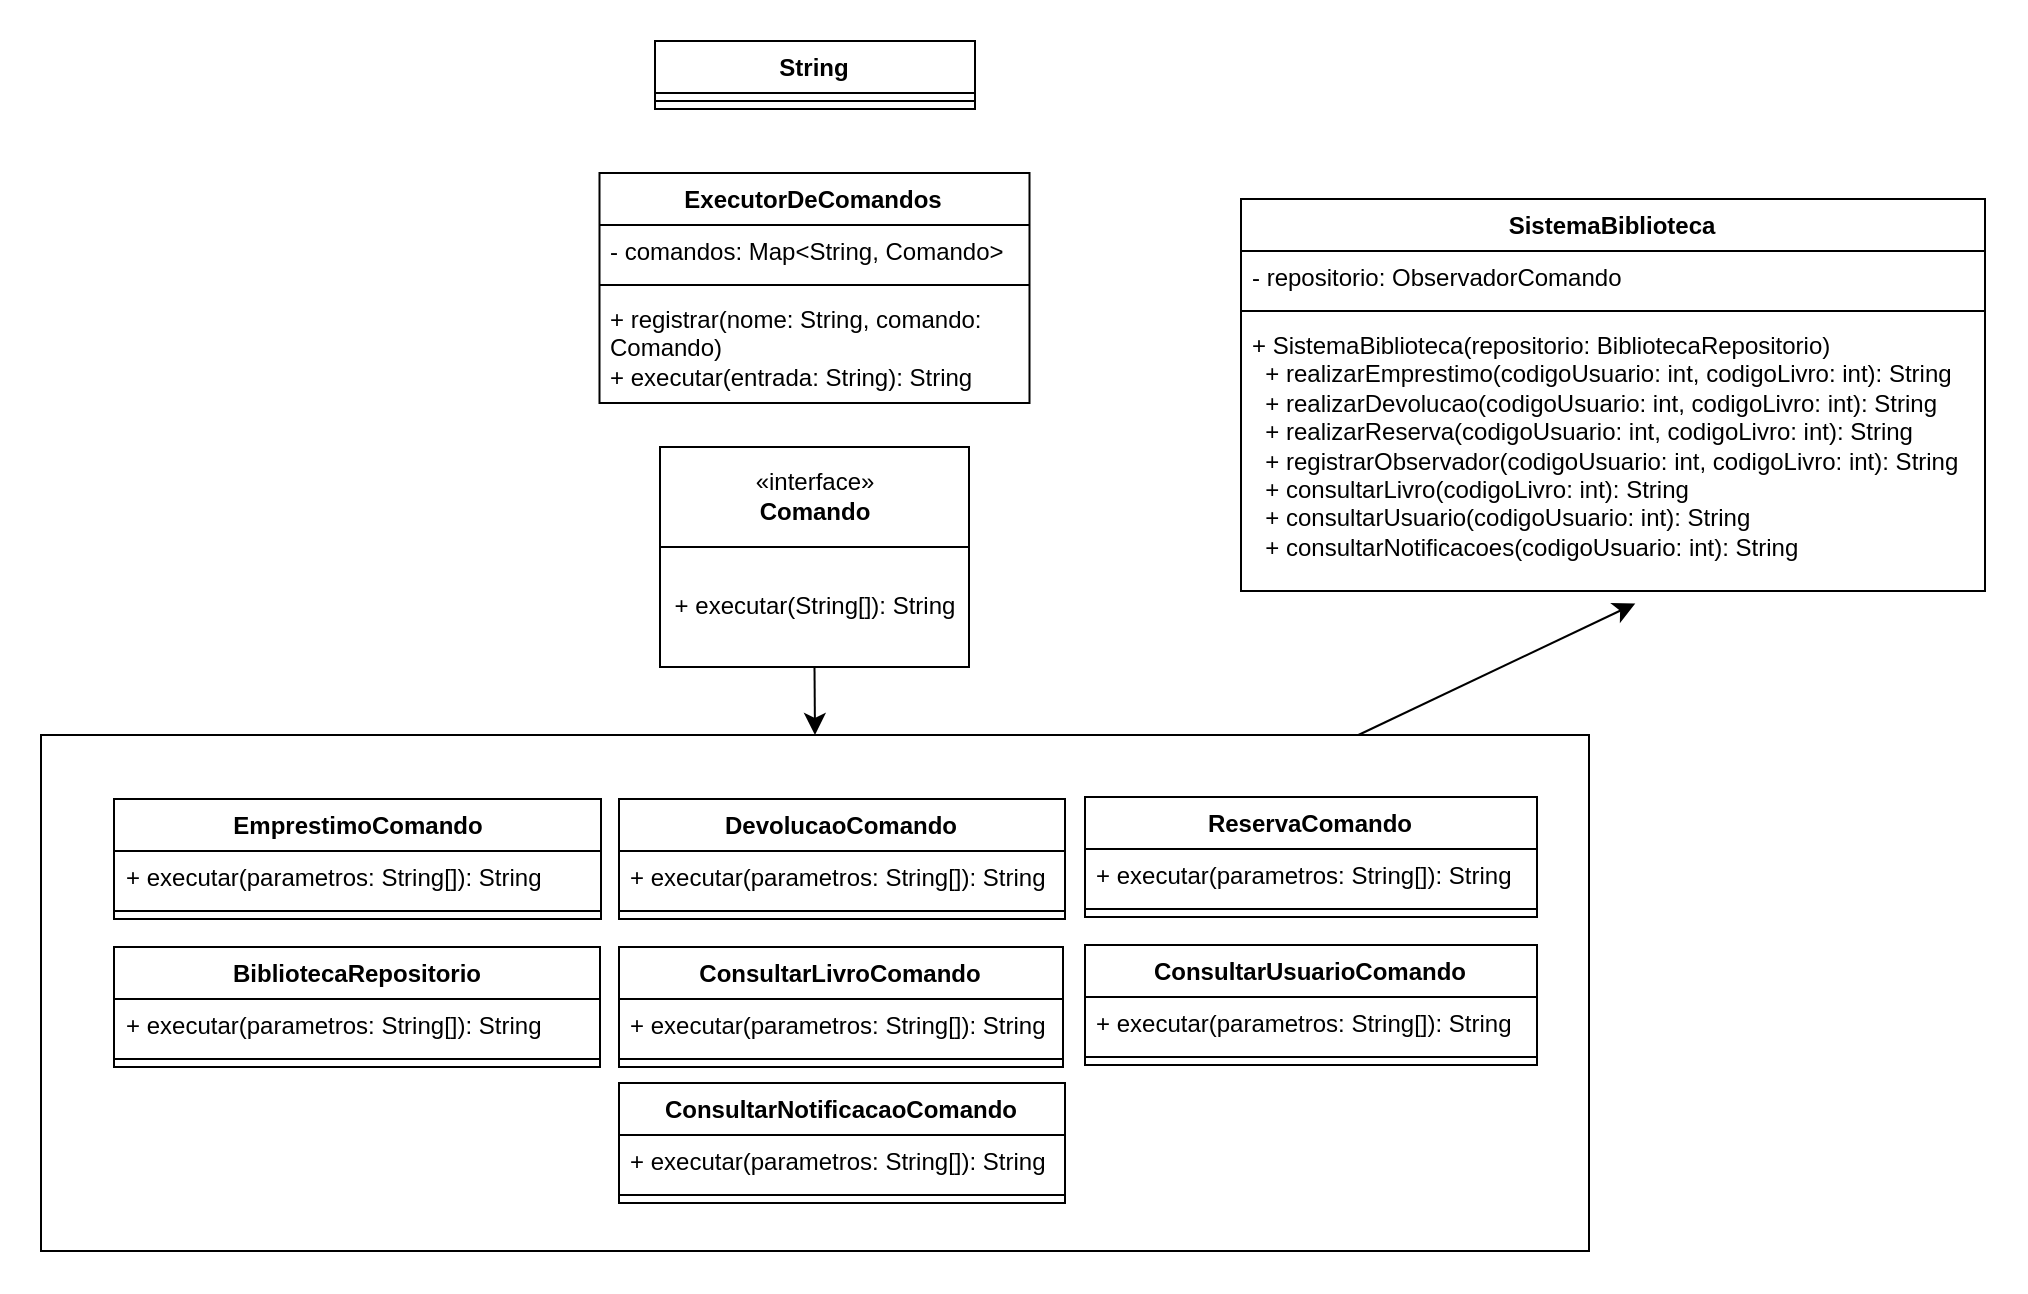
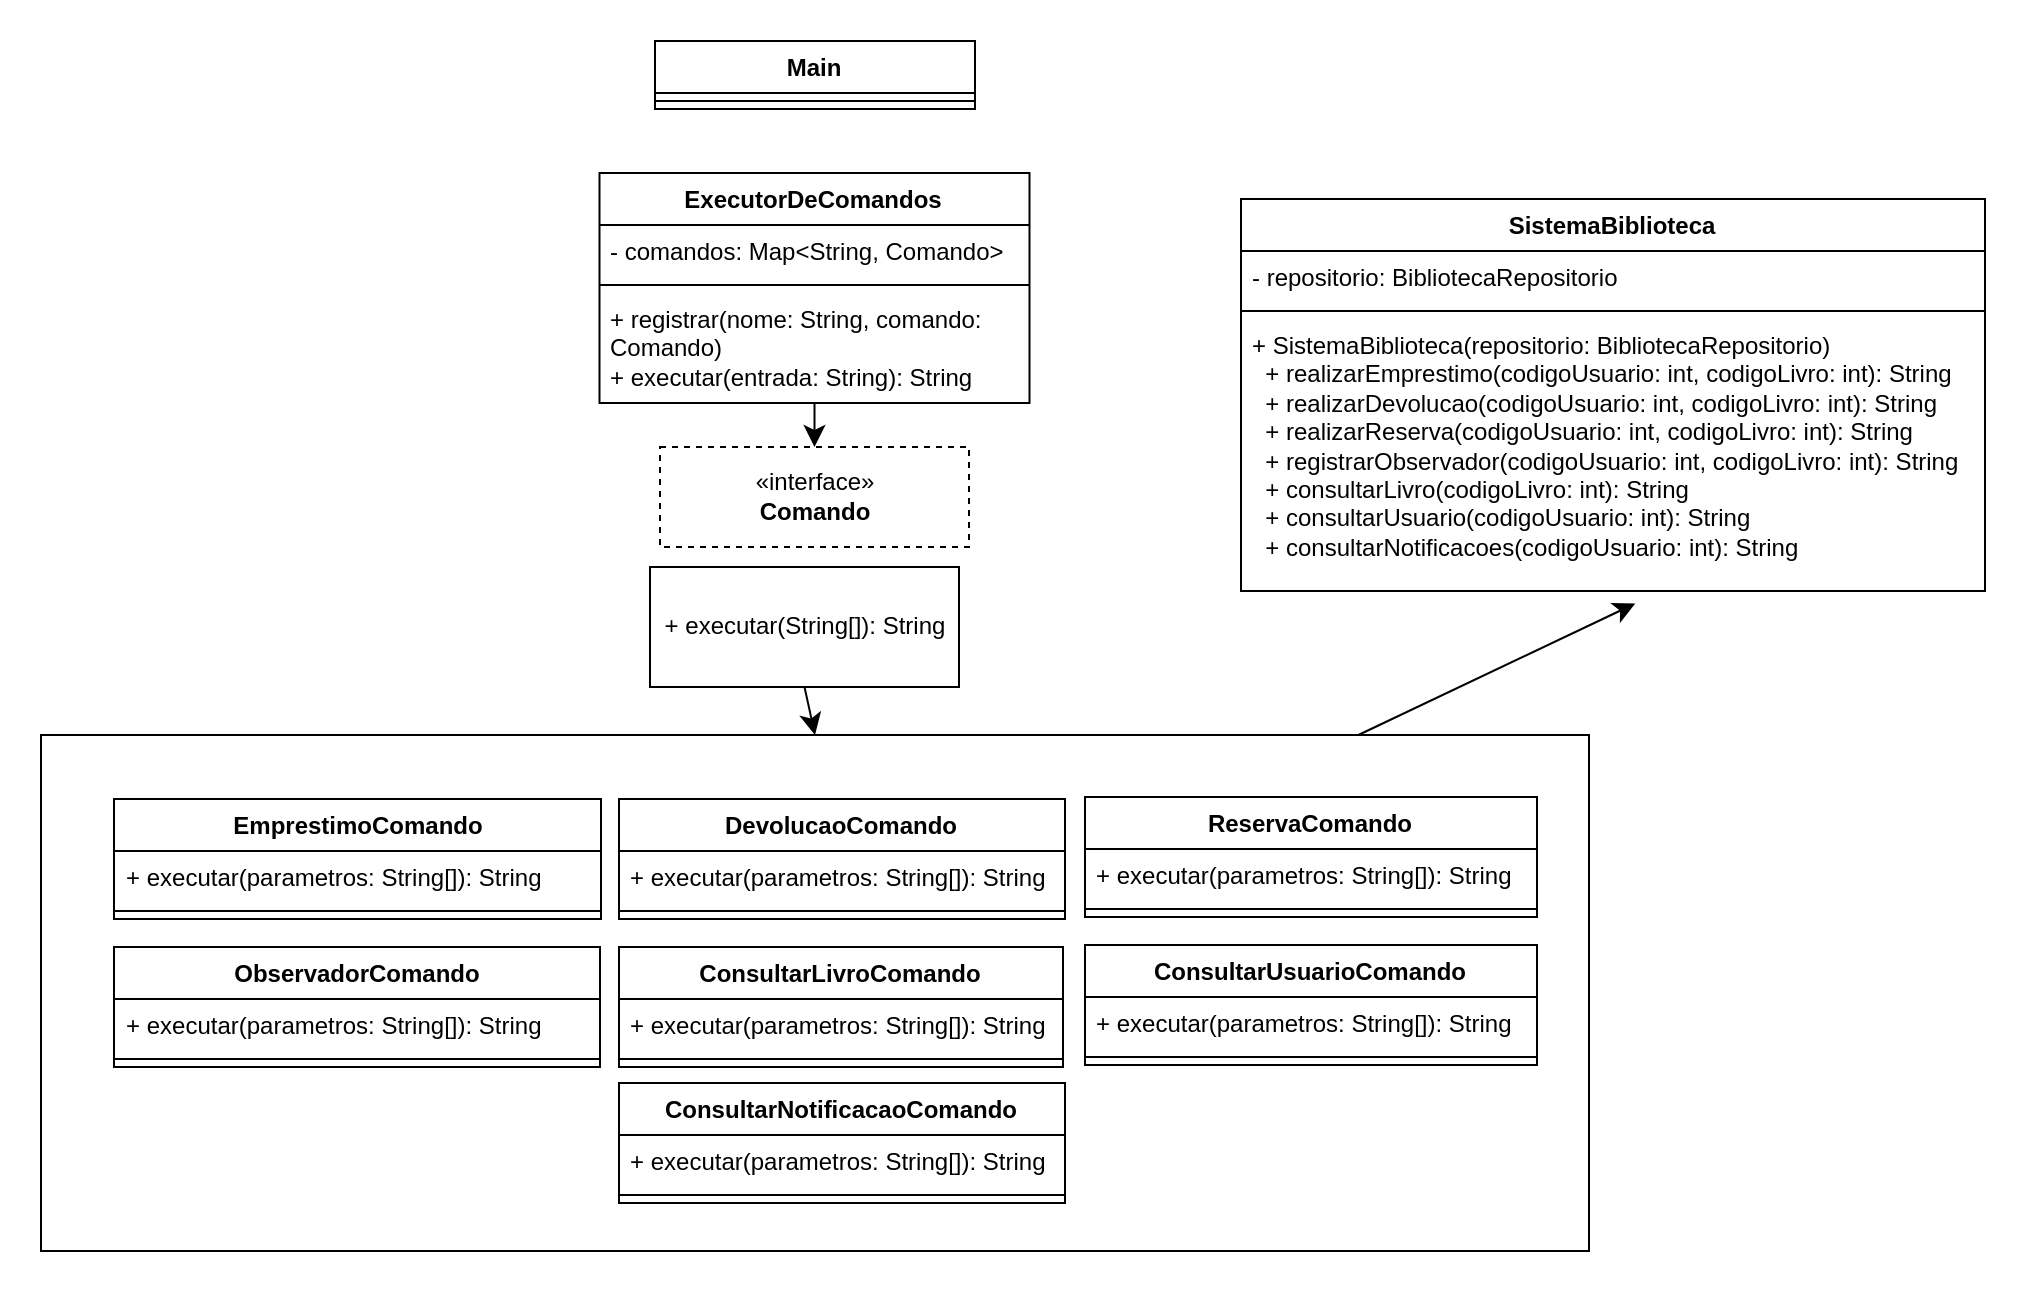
node "String": label "String" -> "Main"
node "- repositorio: ObservadorComando": label "- repositorio: ObservadorComando" -> "- repositorio: BibliotecaRepositorio"
edge "ExecutorDeComandos" -> "«interface» Comando": added
node "«interface» Comando": style solid -> dashed
node "+ executar(String[]): String": moved (815, 607) -> (805, 627)
node "BibliotecaRepositorio": label "BibliotecaRepositorio" -> "ObservadorComando"
